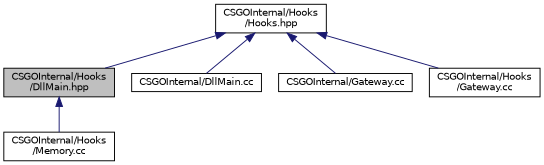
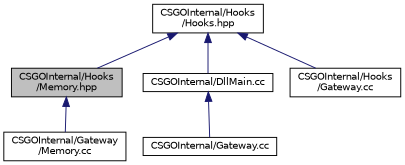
edge "CSGOInternal/Gateway.cc" -> "CSGOInternal/Hooks /Hooks.hpp": now "CSGOInternal/Gateway.cc" -> "CSGOInternal/DllMain.cc"
node "CSGOInternal/Hooks /DllMain.hpp": label "CSGOInternal/Hooks /DllMain.hpp" -> "CSGOInternal/Hooks /Memory.hpp"
node "CSGOInternal/Hooks /Memory.cc": label "CSGOInternal/Hooks /Memory.cc" -> "CSGOInternal/Gateway /Memory.cc"
